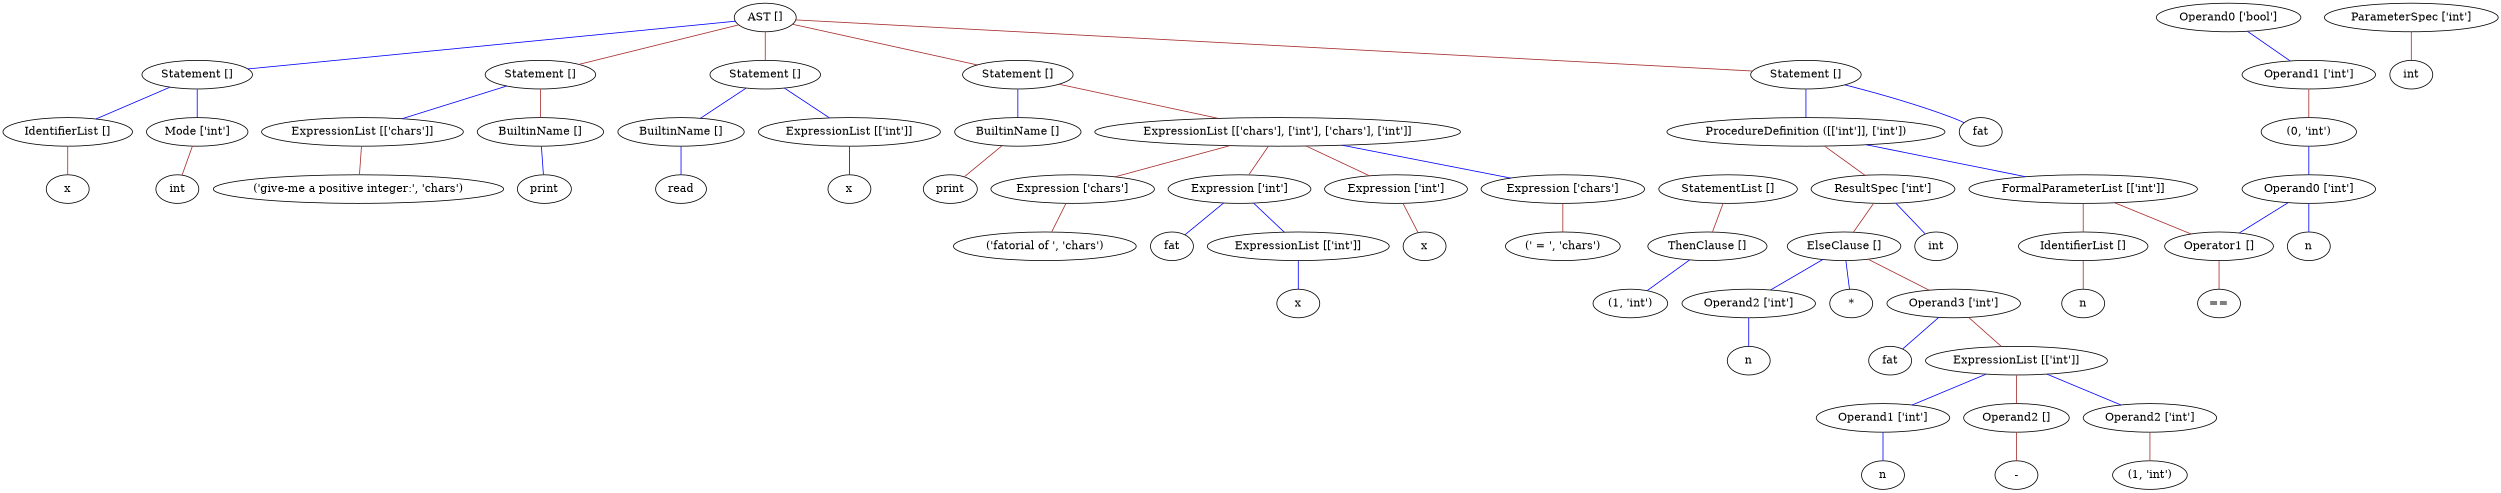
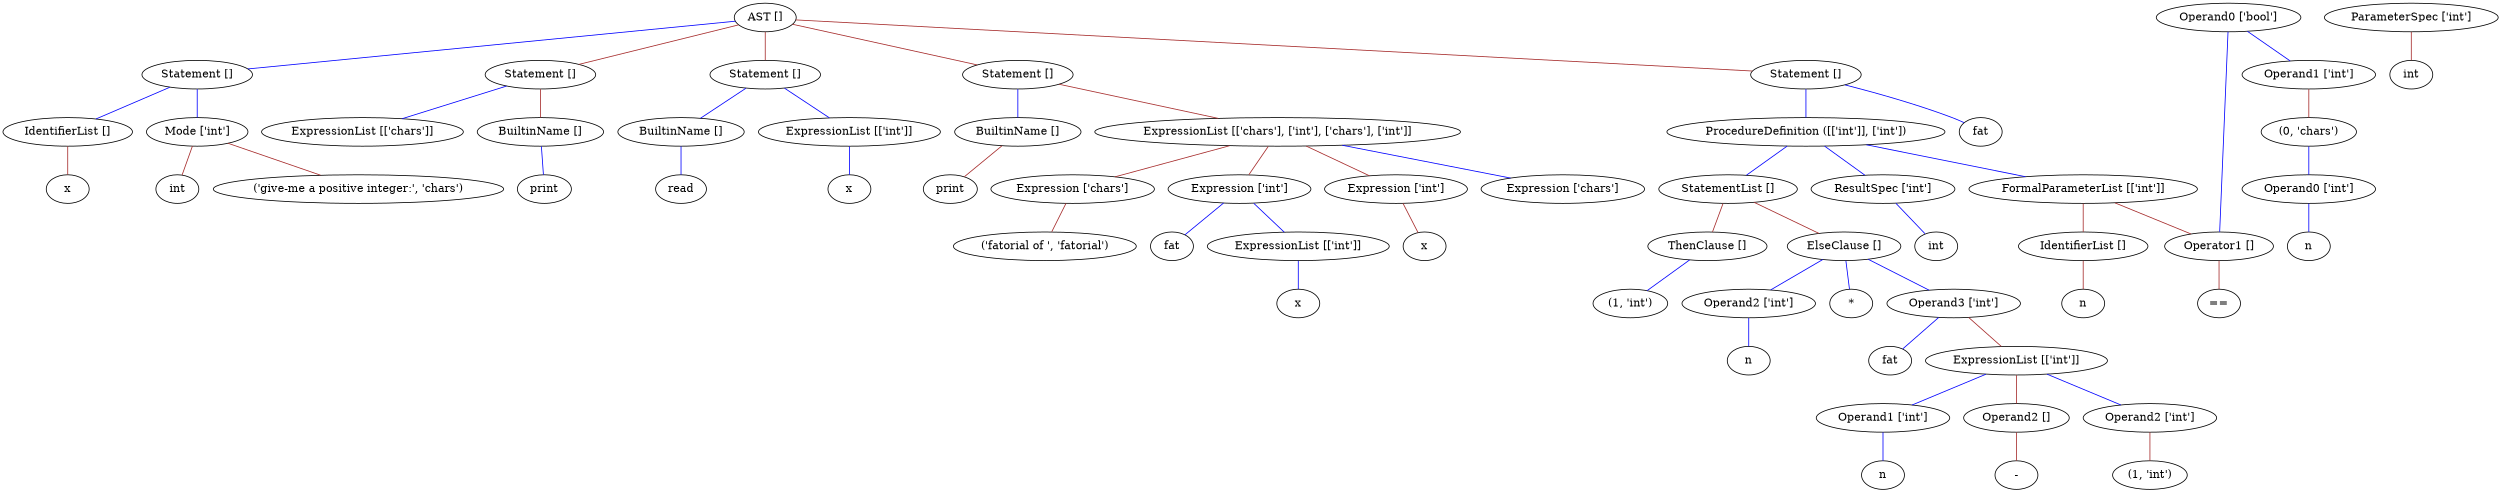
node "(0, 'int')": label "(0, 'int')" -> "(0, 'chars')"
edge "ExpressionList [['chars']]" -- "('give-me a positive integer:', 'chars')": now "Mode ['int']" -- "('give-me a positive integer:', 'chars')"
edge "ProcedureDefinition ([['int']], ['int'])" -- "StatementList []": added
edge "ProcedureDefinition ([['int']], ['int'])" -- "ResultSpec ['int']": color brown -> blue
edge "ResultSpec ['int']" -- "ElseClause []": now "StatementList []" -- "ElseClause []"
edge "Operand0 ['int']" -- "Operator1 []": now "Operand0 ['bool']" -- "Operator1 []"
node "('fatorial of ', 'chars')": label "('fatorial of ', 'chars')" -> "('fatorial of ', 'fatorial')"
node "(' = ', 'chars')": removed
edge "ElseClause []" -- "Operand3 ['int']": color brown -> blue
